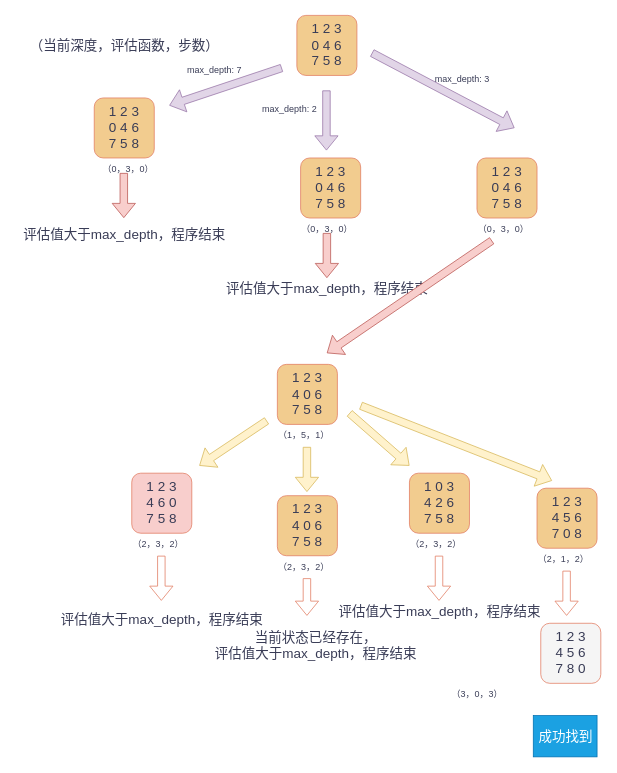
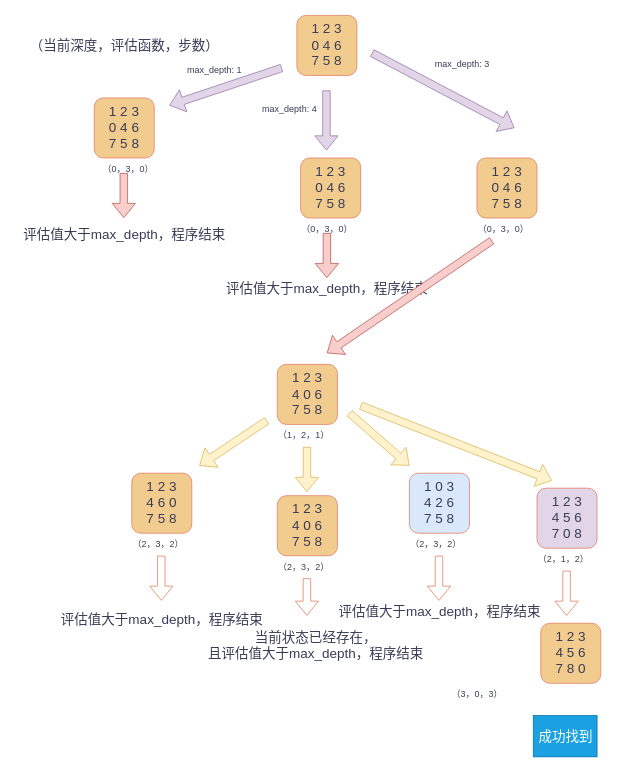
node "max_depth: 7": label "max_depth: 7" -> "max_depth: 1"
node "max_depth: 3": moved (462, 79) -> (462, 64)
node "max_depth: 2": label "max_depth: 2" -> "max_depth: 4"
node "（1，5，1）": label "（1，5，1）" -> "（1，2，1）"
node "1 2 3 4 6 0 7 5 8": fillcolor #f8cecc -> #f2cc8f
node "1 0 3 4 2 6 7 5 8": fillcolor #f2cc8f -> #dae8fc
node "1 2 3 4 5 6 7 0 8": fillcolor #f2cc8f -> #e1d5e7
node "当前状态已经存在， 评估值大于max_depth，程序结束": label "当前状态已经存在， 评估值大于max_depth，程序结束" -> "当前状态已经存在， 且评估值大于max_depth，程序结束"
node "1 2 3 4 5 6 7 8 0": fillcolor #f5f5f5 -> #f2cc8f
